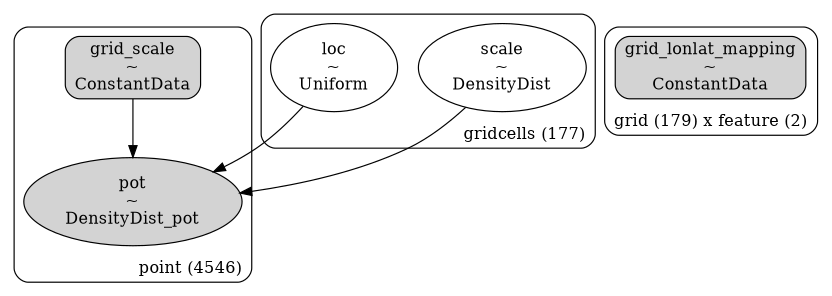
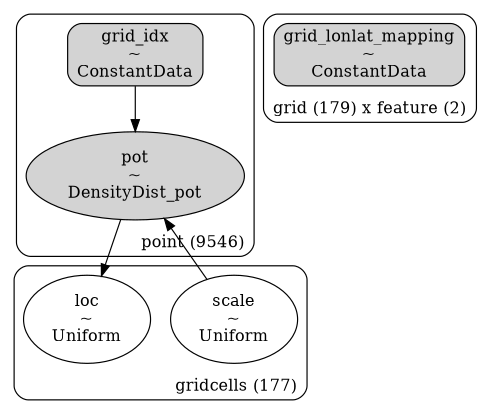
node "grid_scale ~ ConstantData": label "grid_scale ~ ConstantData" -> "grid_idx ~ ConstantData"
node "scale ~ DensityDist": label "scale ~ DensityDist" -> "scale ~ Uniform"
edge "loc ~ Uniform" -> "pot ~ DensityDist_pot": reversed
cluster "point (4546)": label "point (4546)" -> "point (9546)"
